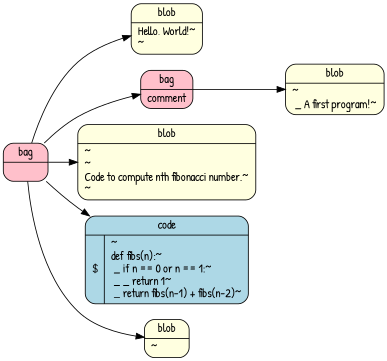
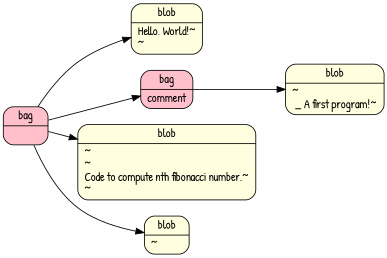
node "code": removed
